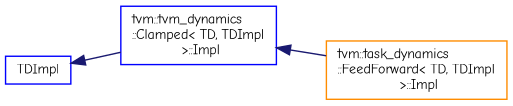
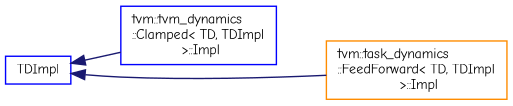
edge "tvm::task_dynamics ::FeedForward< TD, TDImpl >::Impl" -> "tvm::tvm_dynamics ::Clamped< TD, TDImpl >::Impl": now "tvm::task_dynamics ::FeedForward< TD, TDImpl >::Impl" -> "TDImpl"
